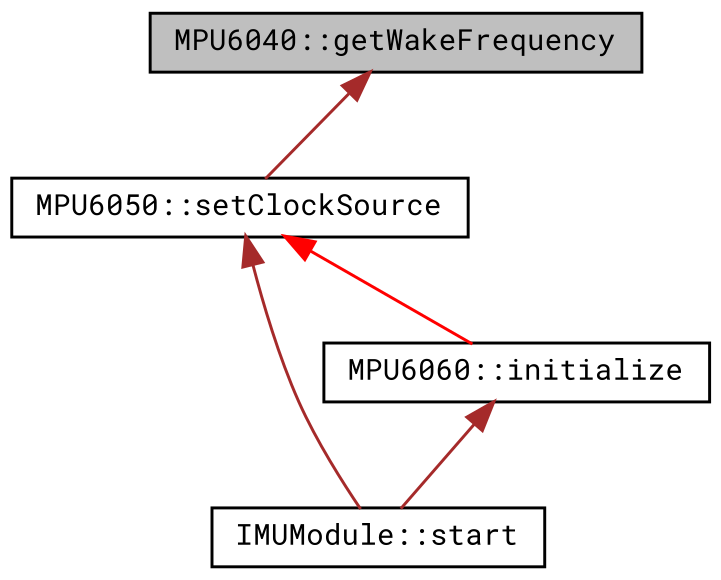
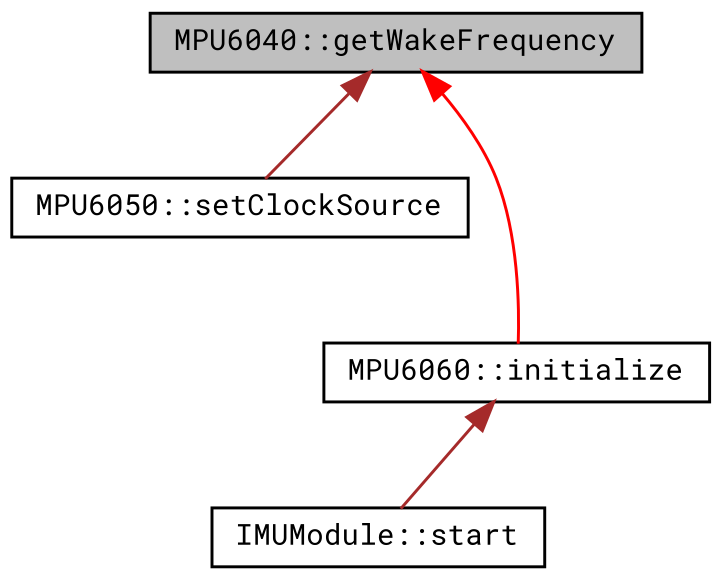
edge "MPU6060::initialize" -> "MPU6050::setClockSource": now "MPU6060::initialize" -> "MPU6040::getWakeFrequency"
edge "IMUModule::start" -> "MPU6050::setClockSource": removed
